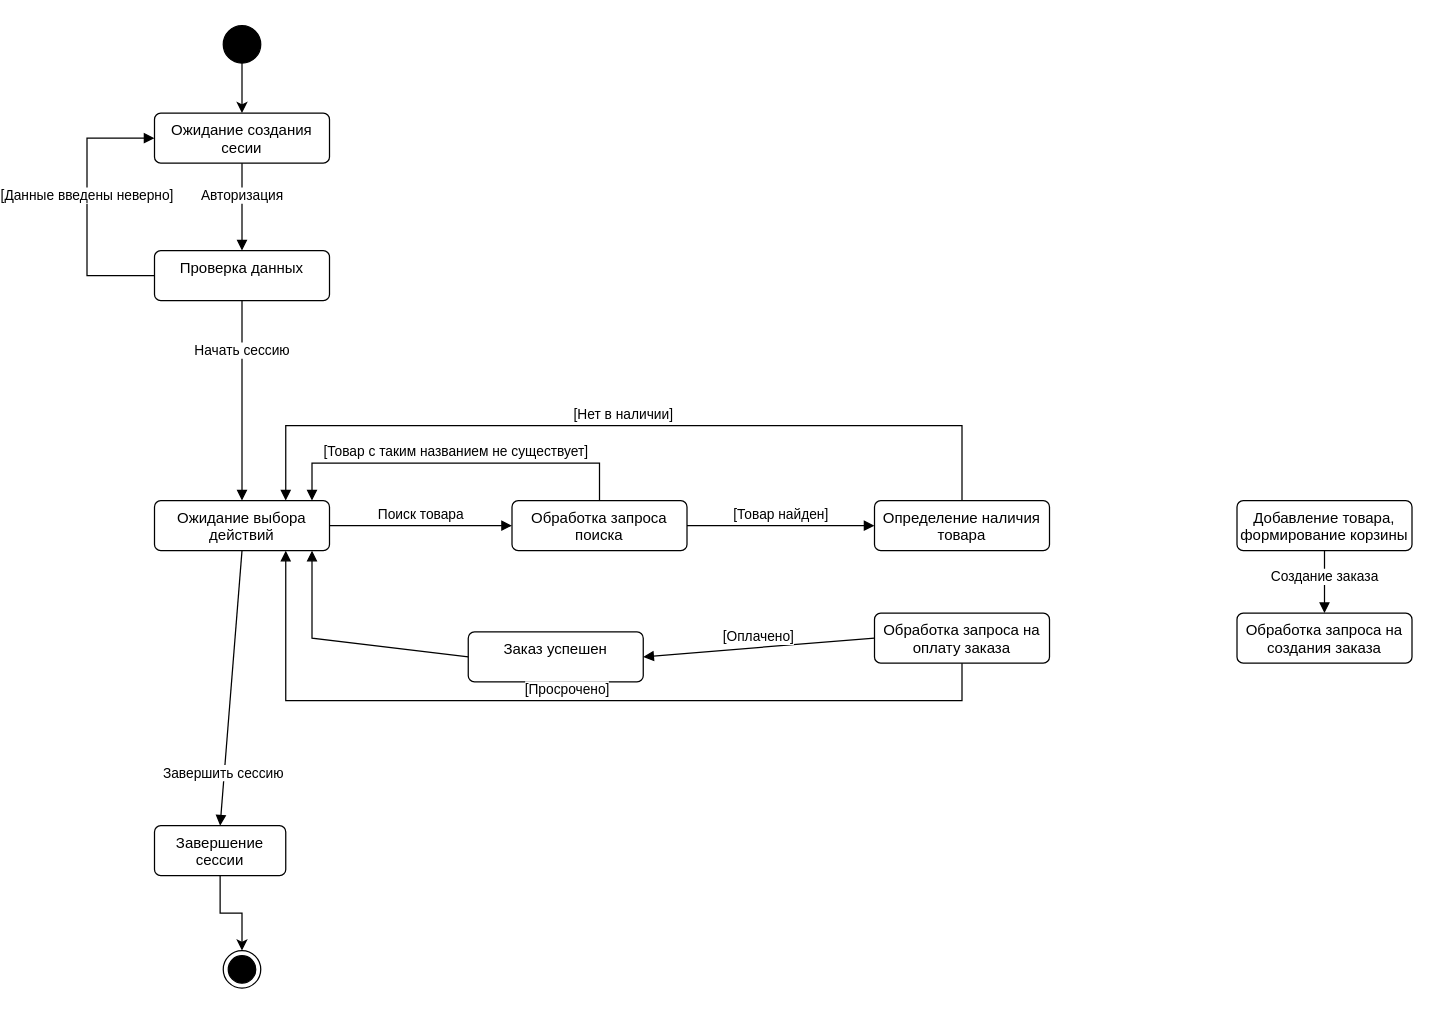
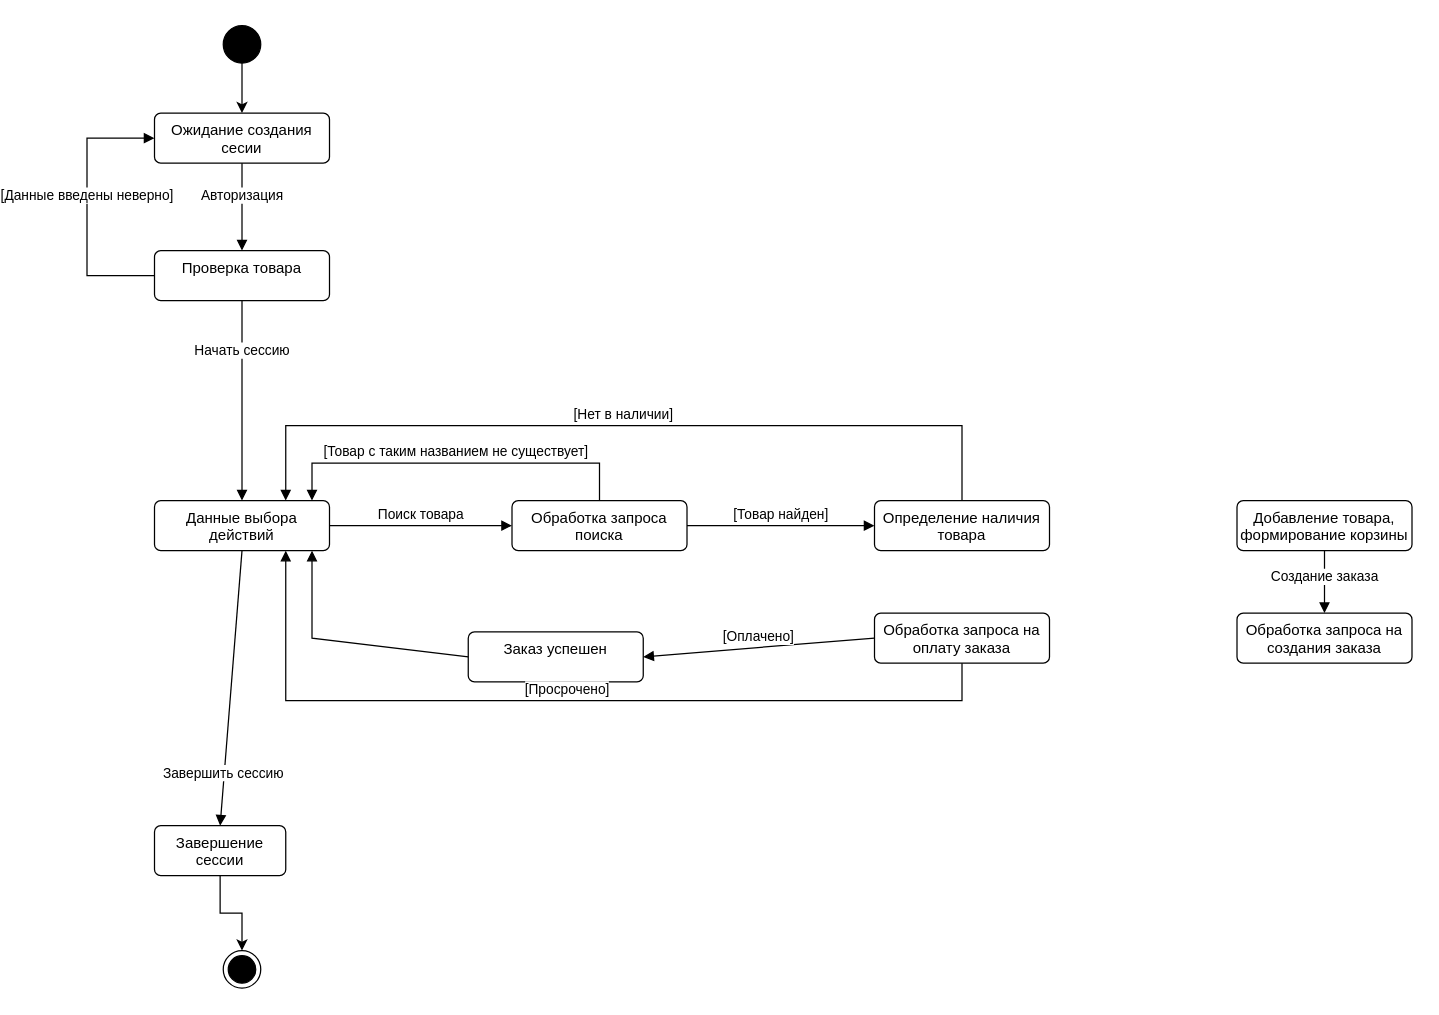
node "Проверка данных": label "Проверка данных" -> "Проверка товара"
node "Ожидание выбора действий": label "Ожидание выбора действий" -> "Данные выбора действий"
